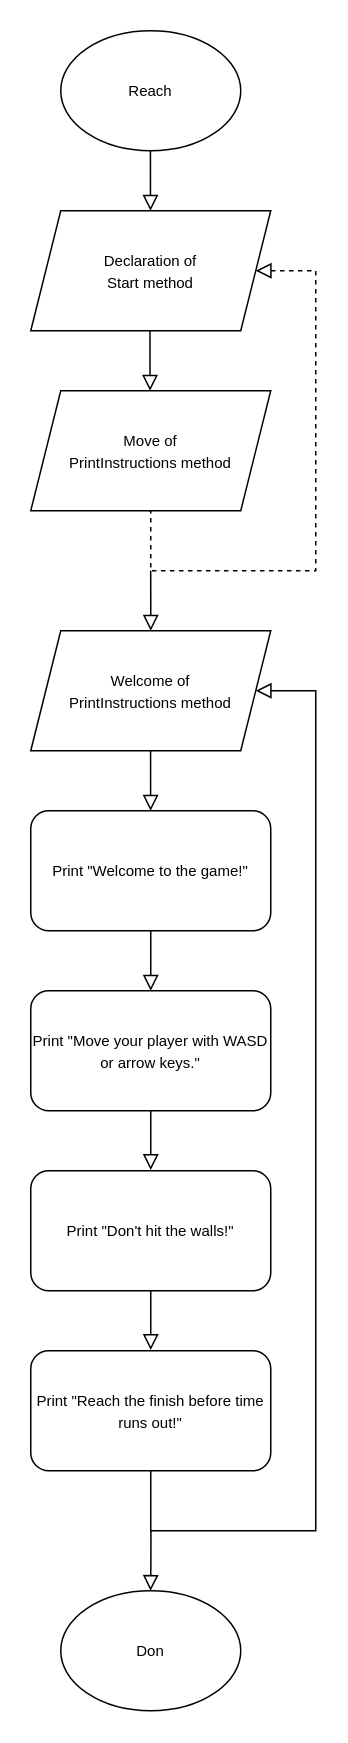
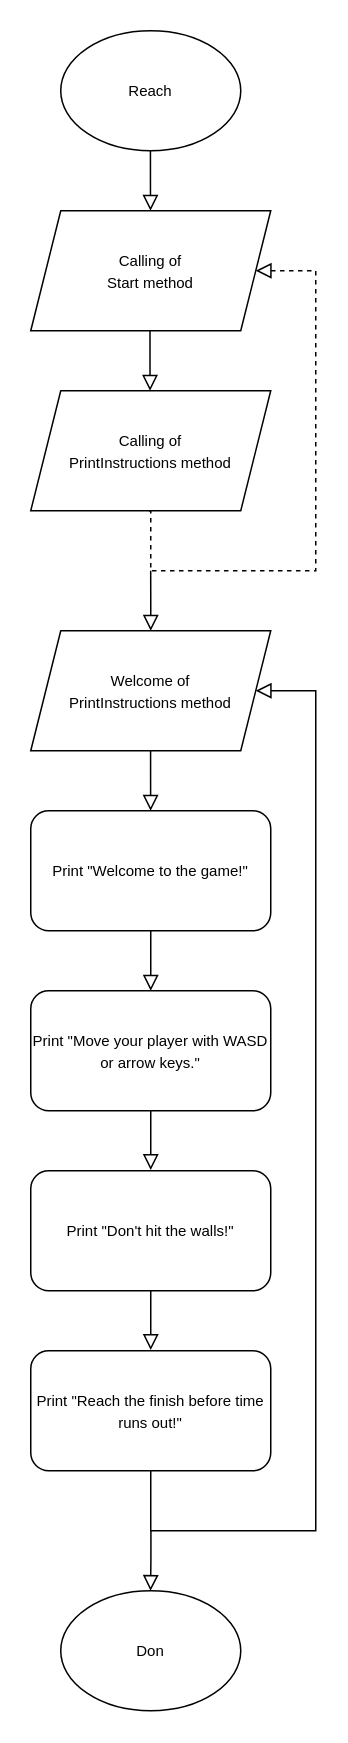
node "Declaration of Start method": label "Declaration of Start method" -> "Calling of Start method"
node "Move of PrintInstructions method": label "Move of PrintInstructions method" -> "Calling of PrintInstructions method"
